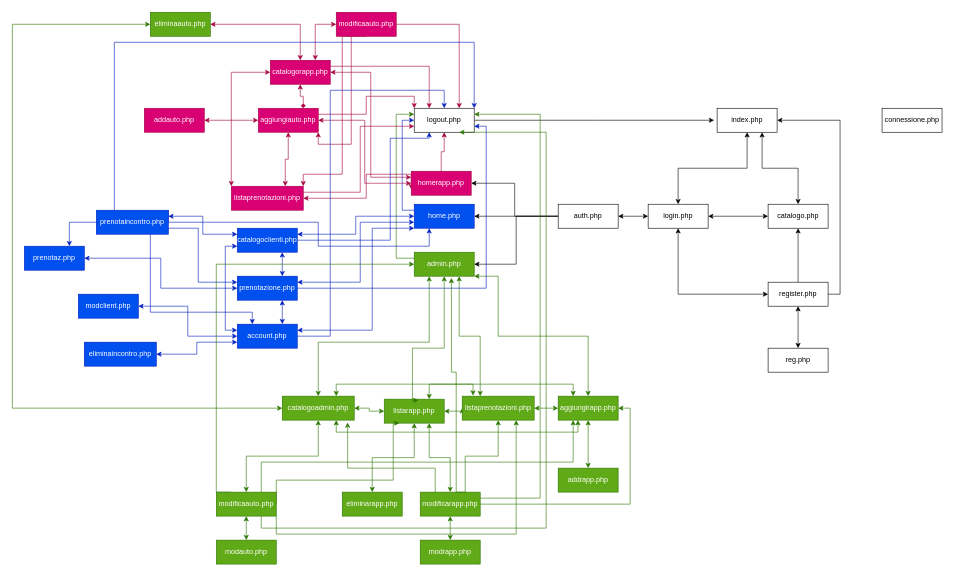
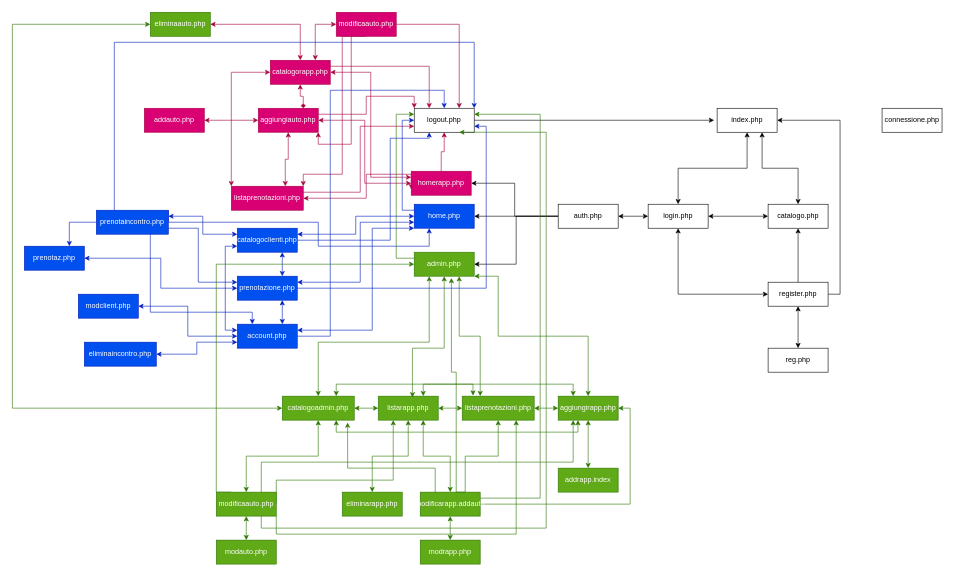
node "listarapp.php": moved (414, 411) -> (408, 408)
node "addrapp.php": label "addrapp.php" -> "addrapp.index"
node "modificarapp.php": label "modificarapp.php" -> "modificarapp.addauto"
